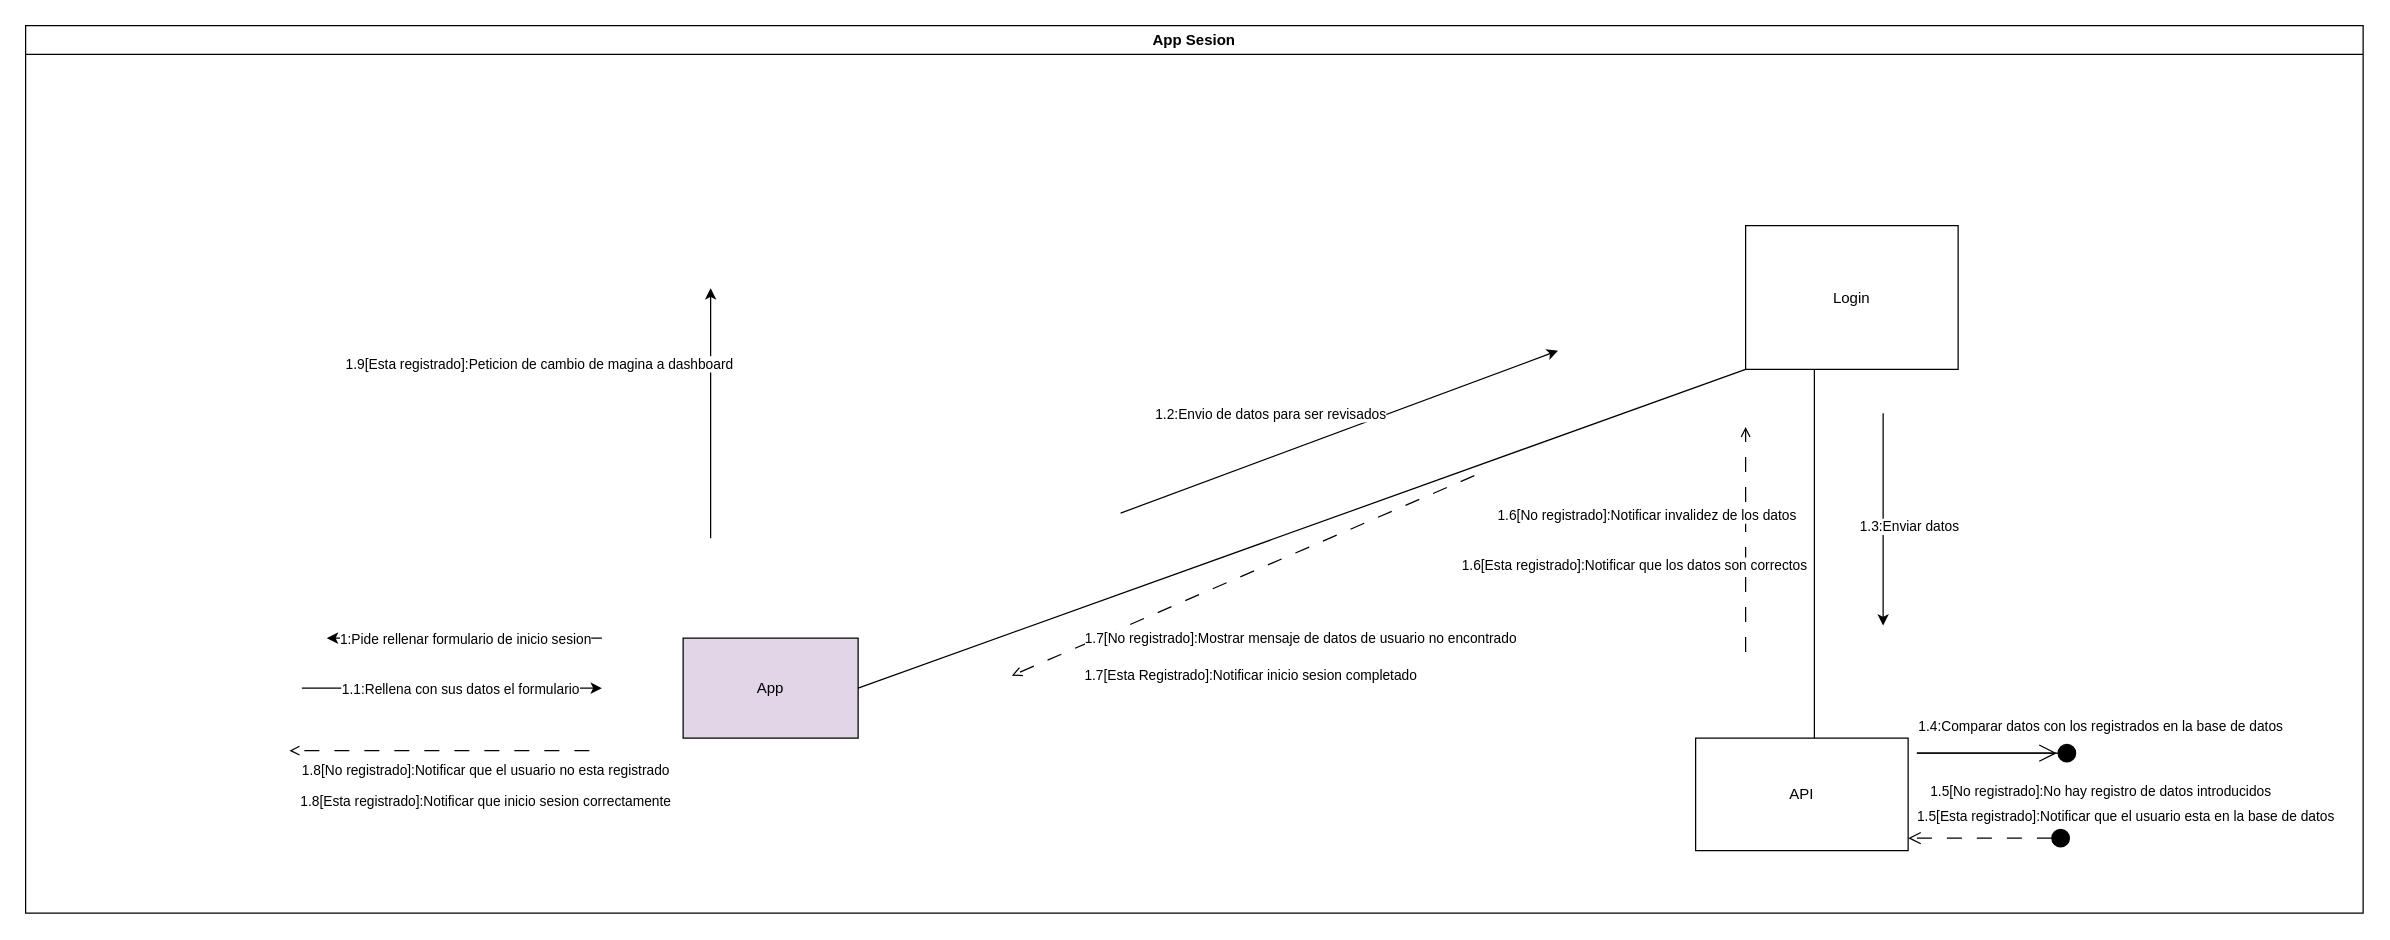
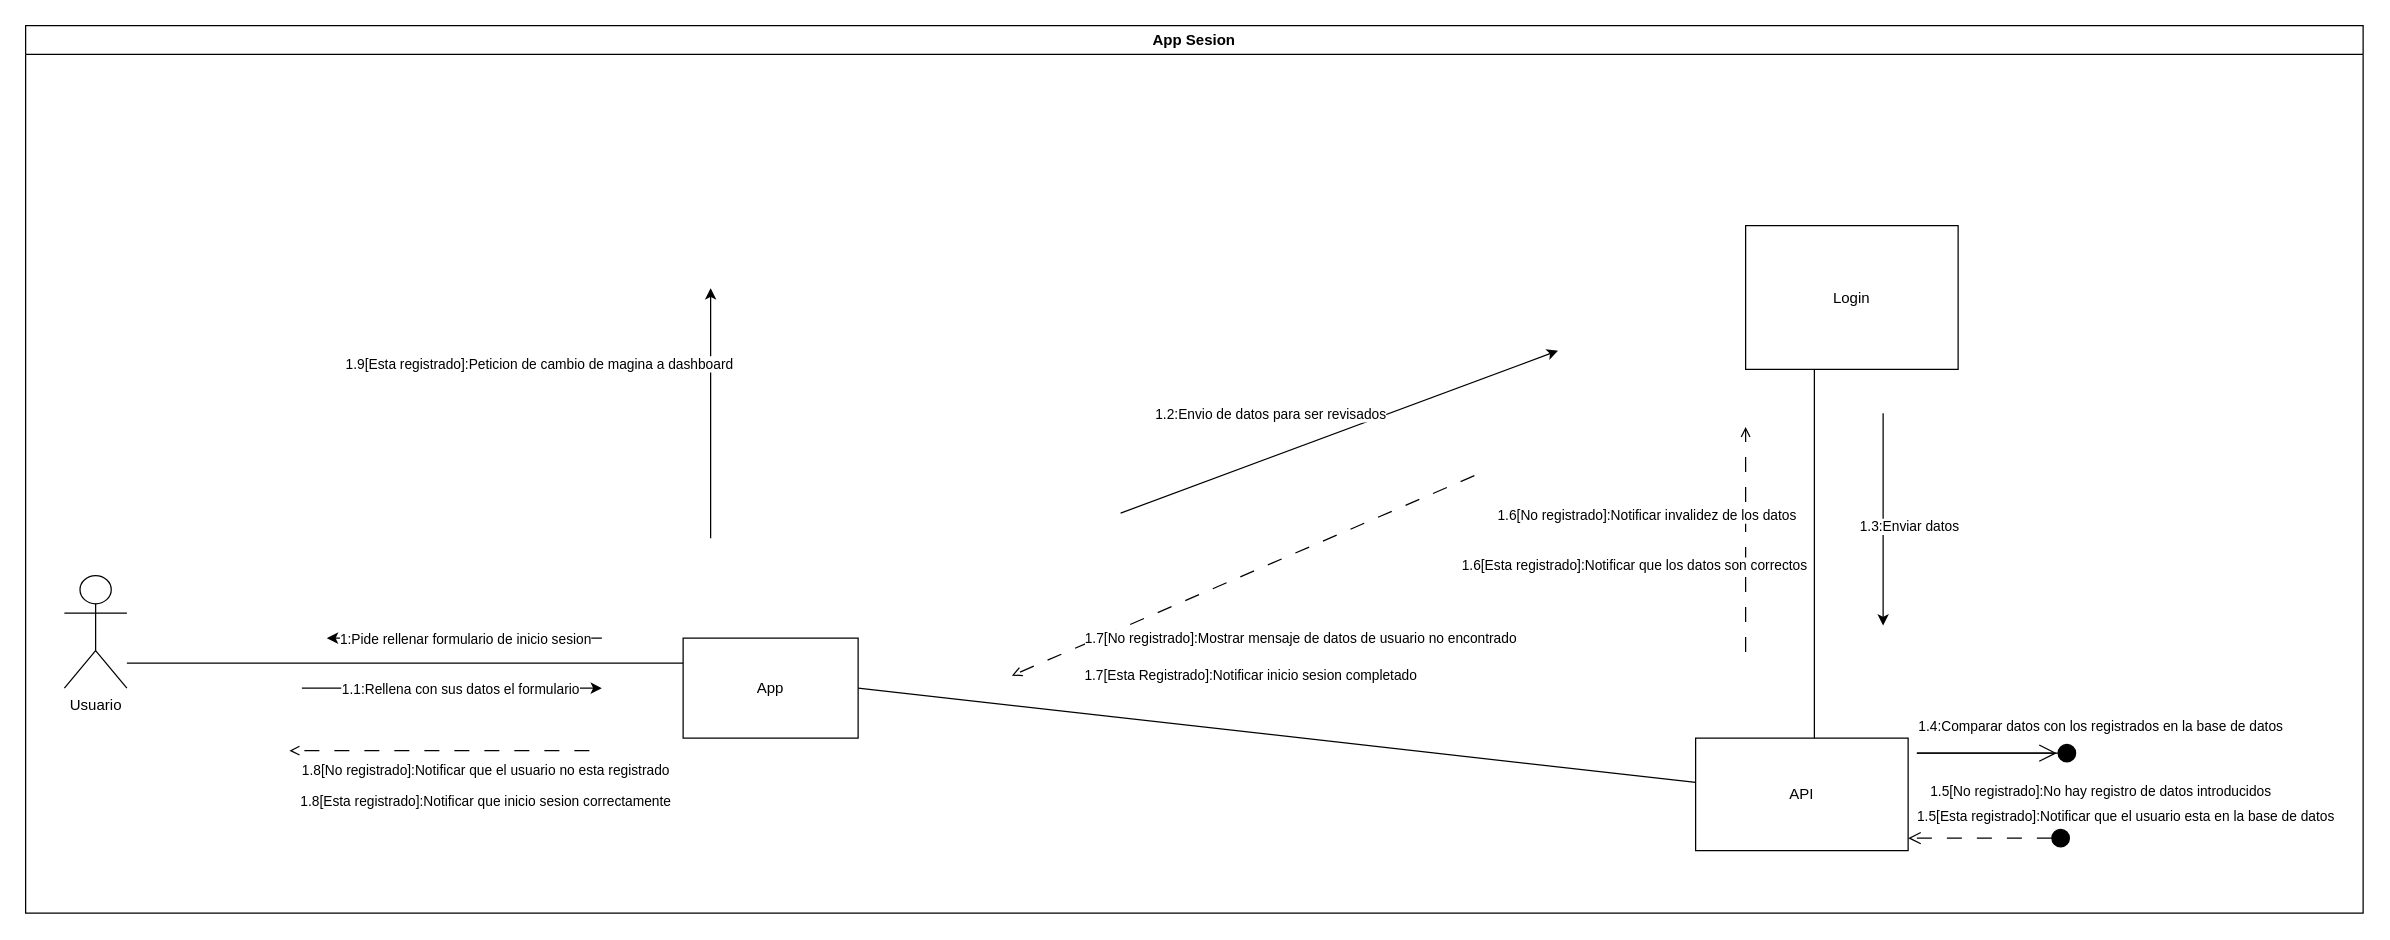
edge "Login" -- "App": now "API" -- "App"
node "Usuario": added
edge "Usuario" -- "App": added
node "App": fillcolor #e1d5e7 -> #ffffff
